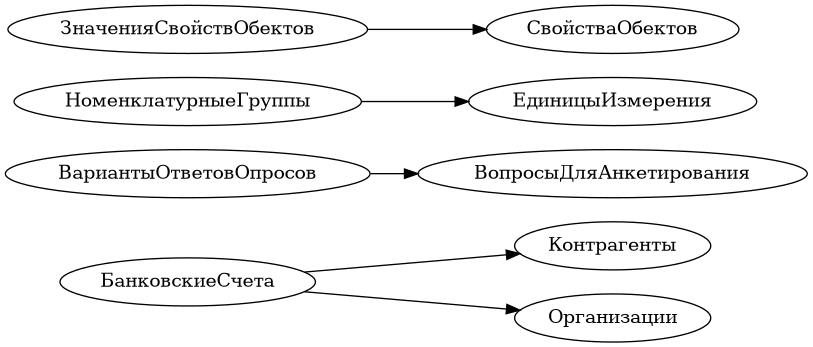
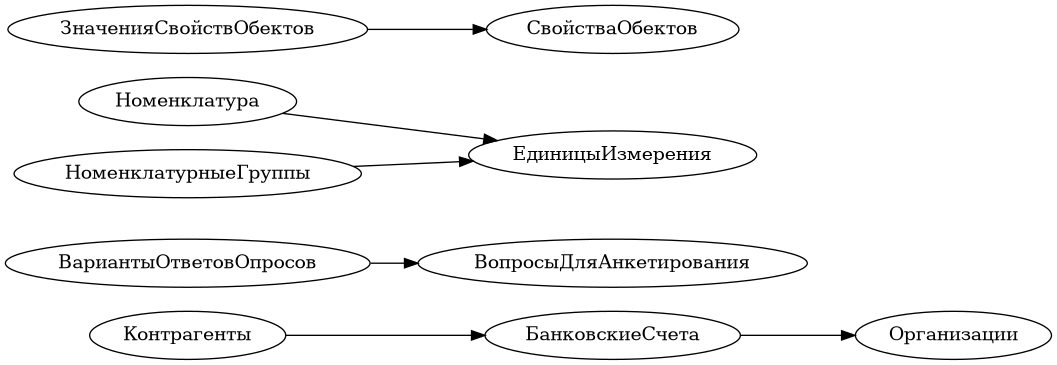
node "Номенклатура": added
edge "БанковскиеСчета" -> "Контрагенты": reversed
